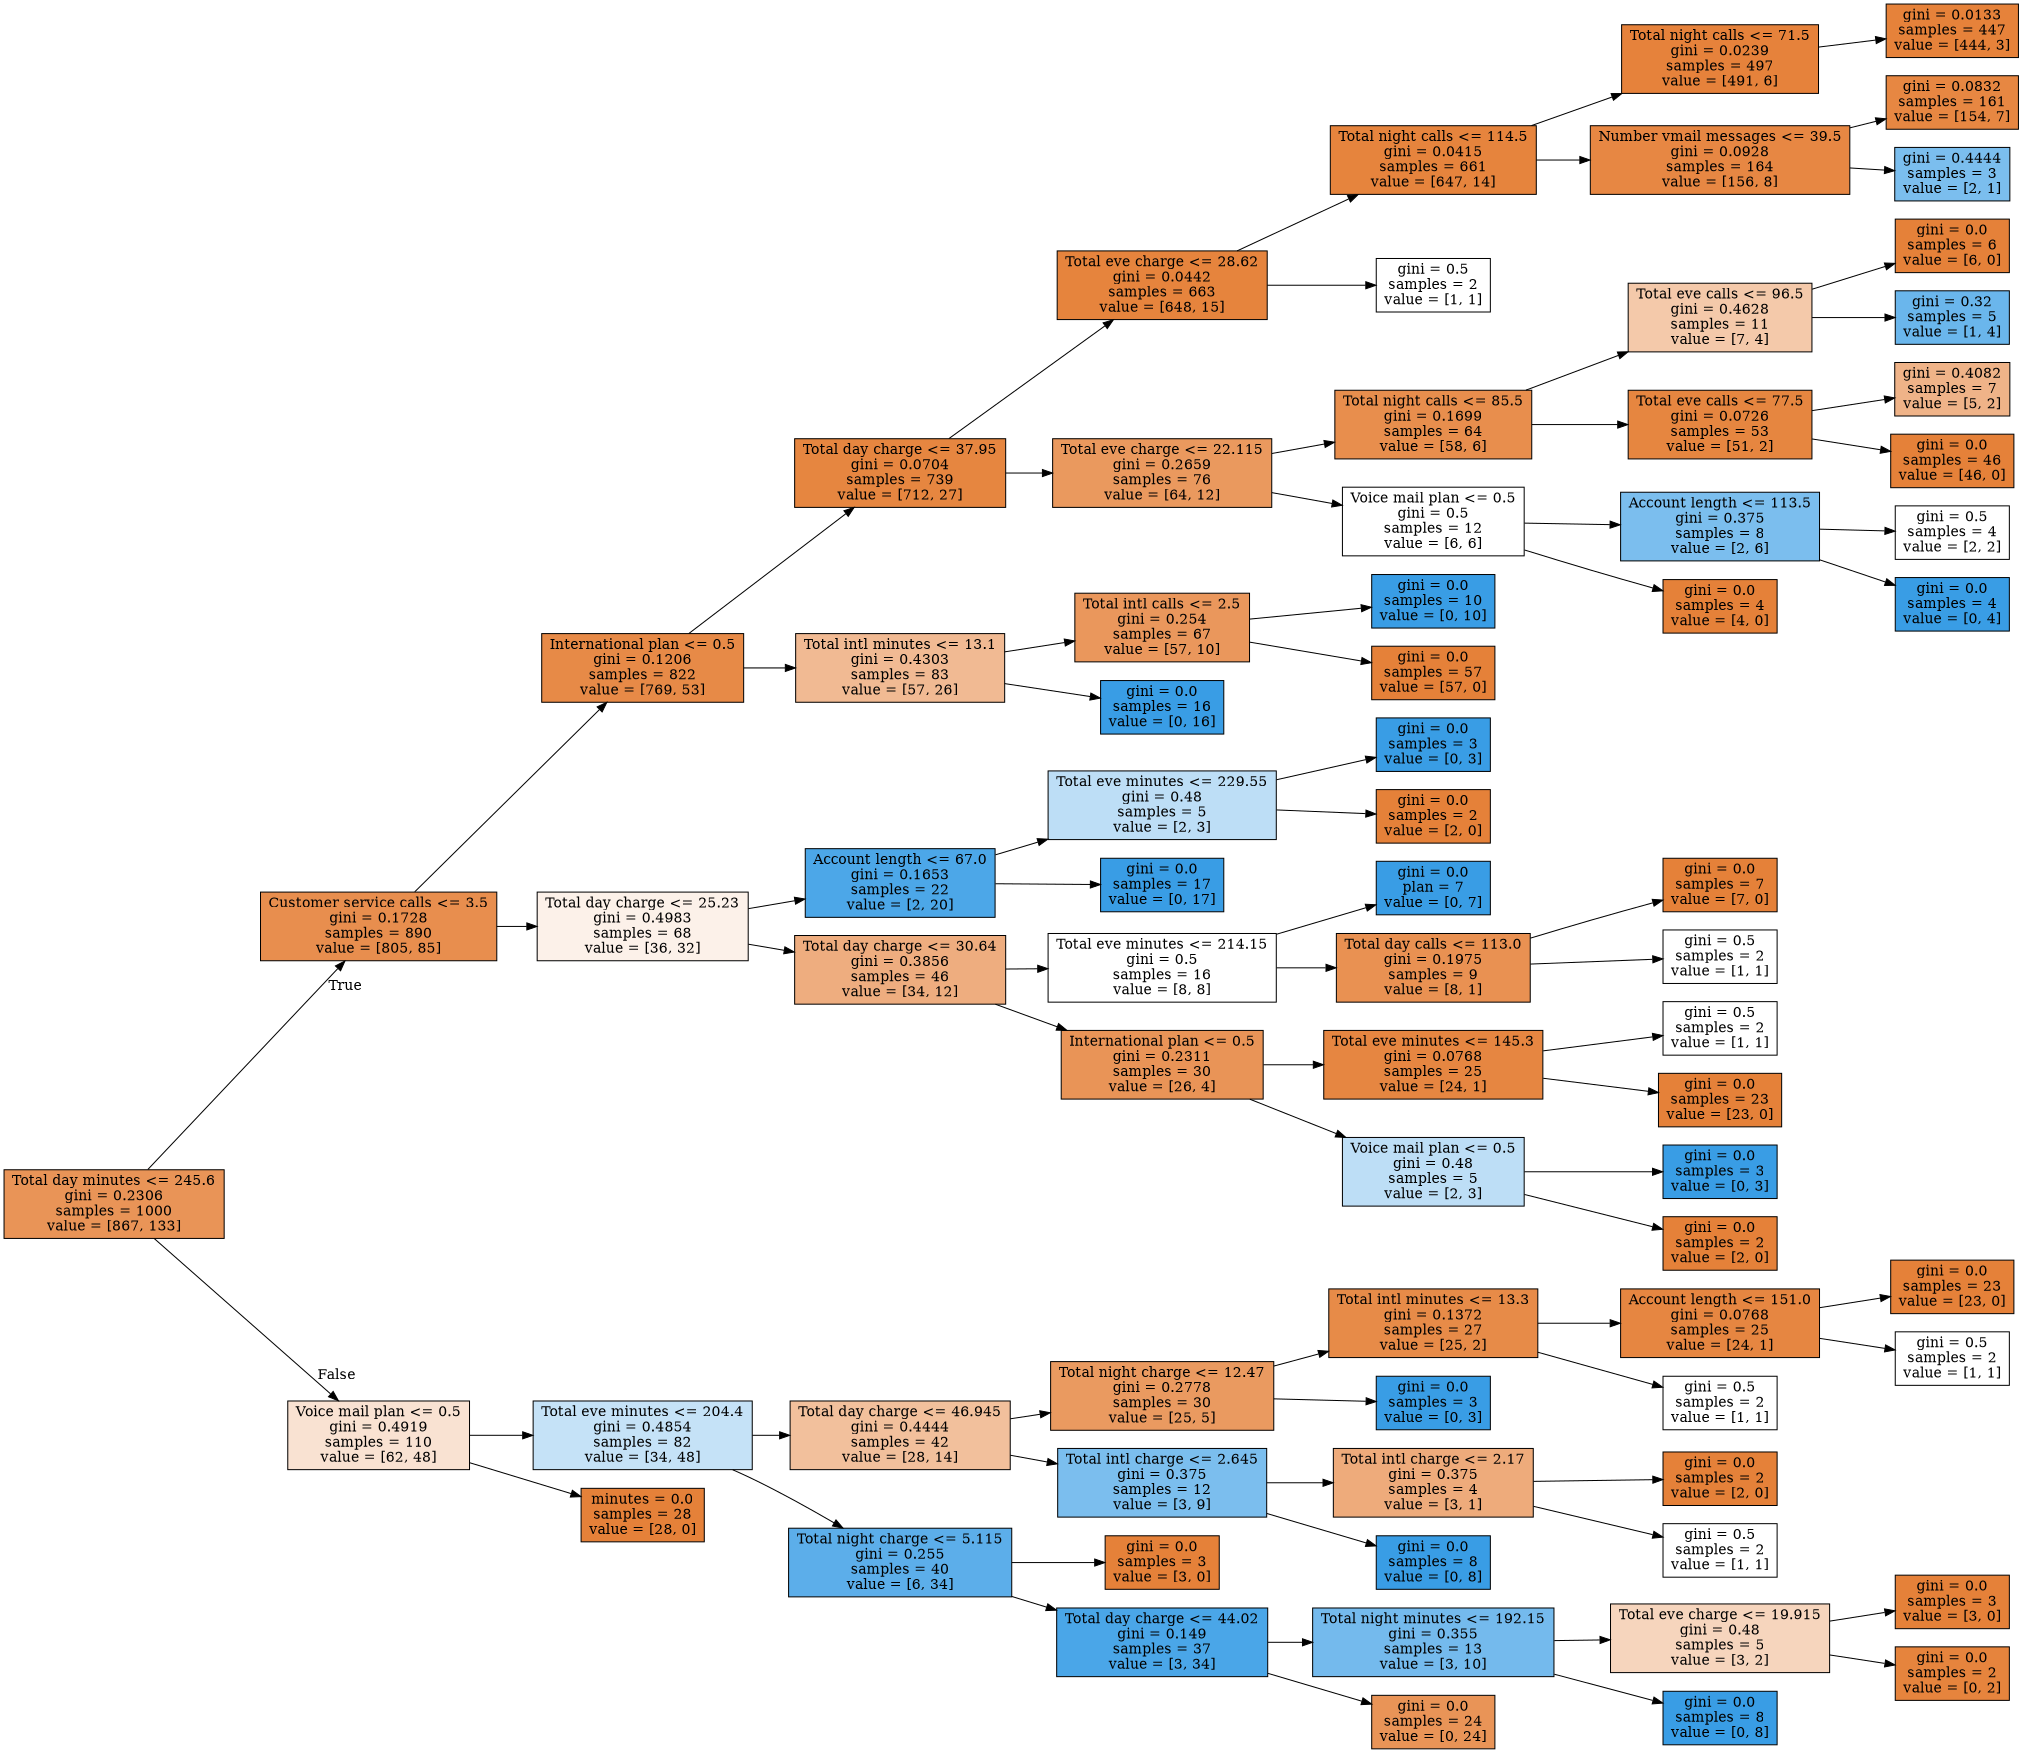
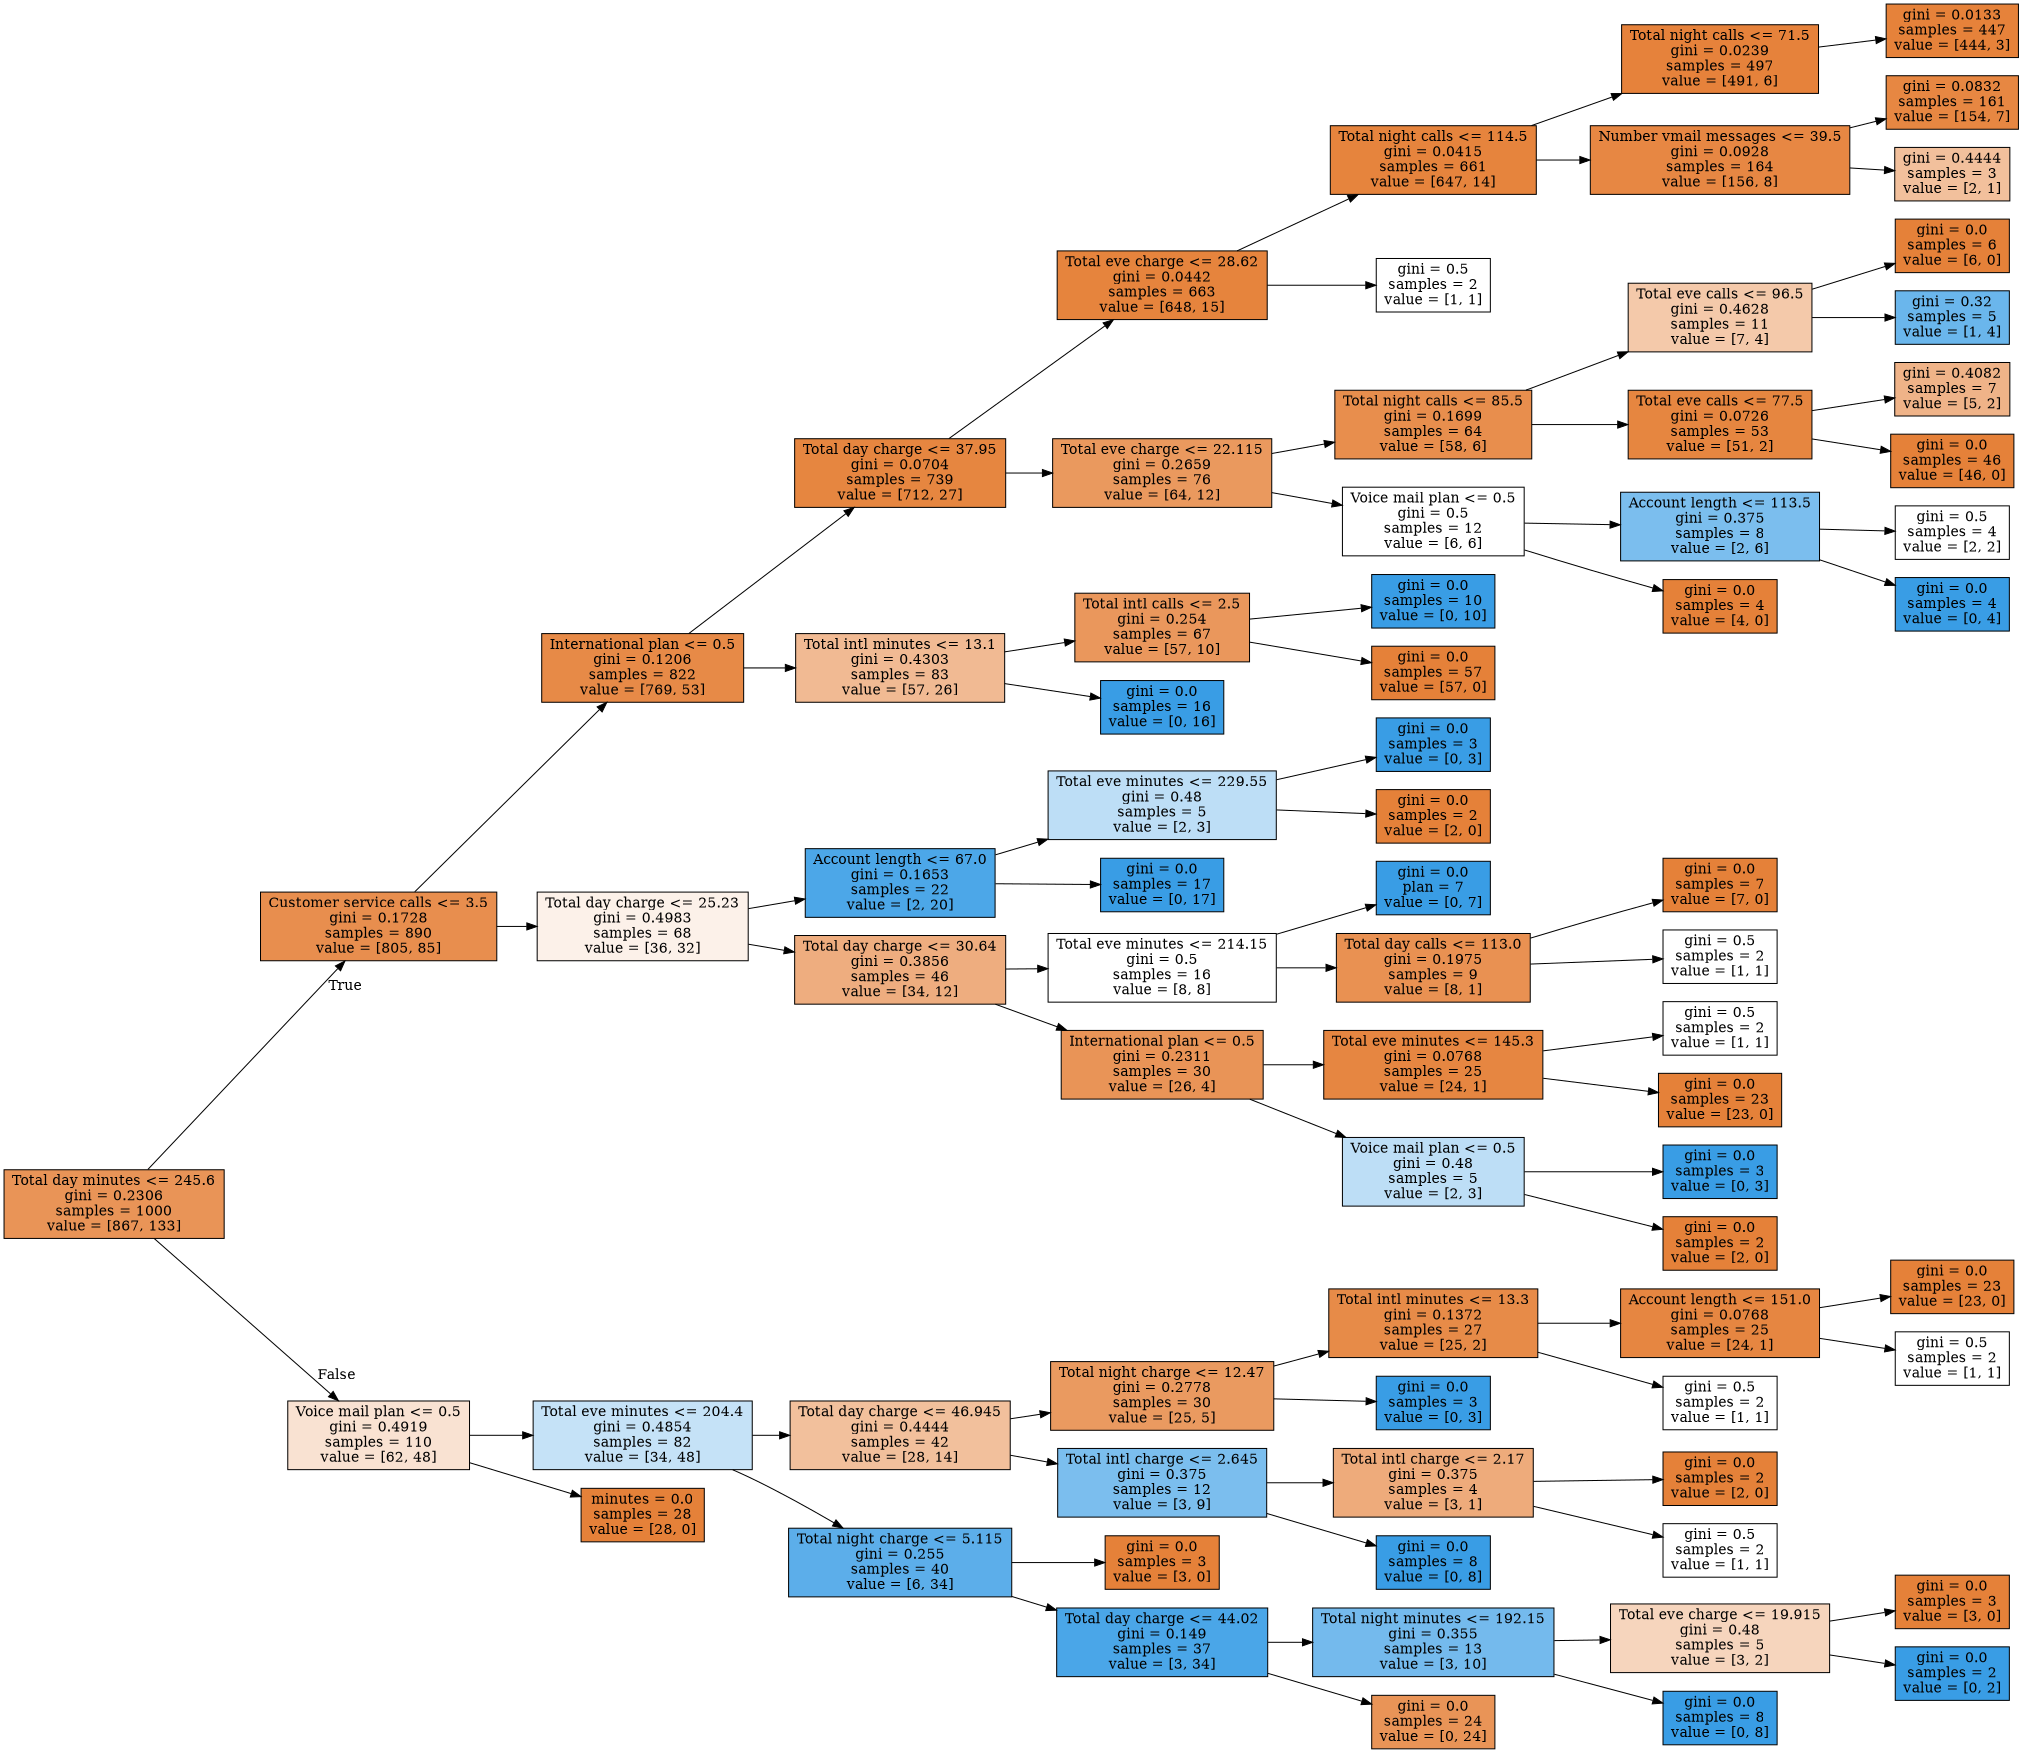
node "gini = 0.4444 samples = 3 value = [2, 1]": fillcolor #399de5aa -> #e581397f
node "gini = 0.0 samples = 2 value = [0, 2]": fillcolor #e58139f9 -> #399de5ff
